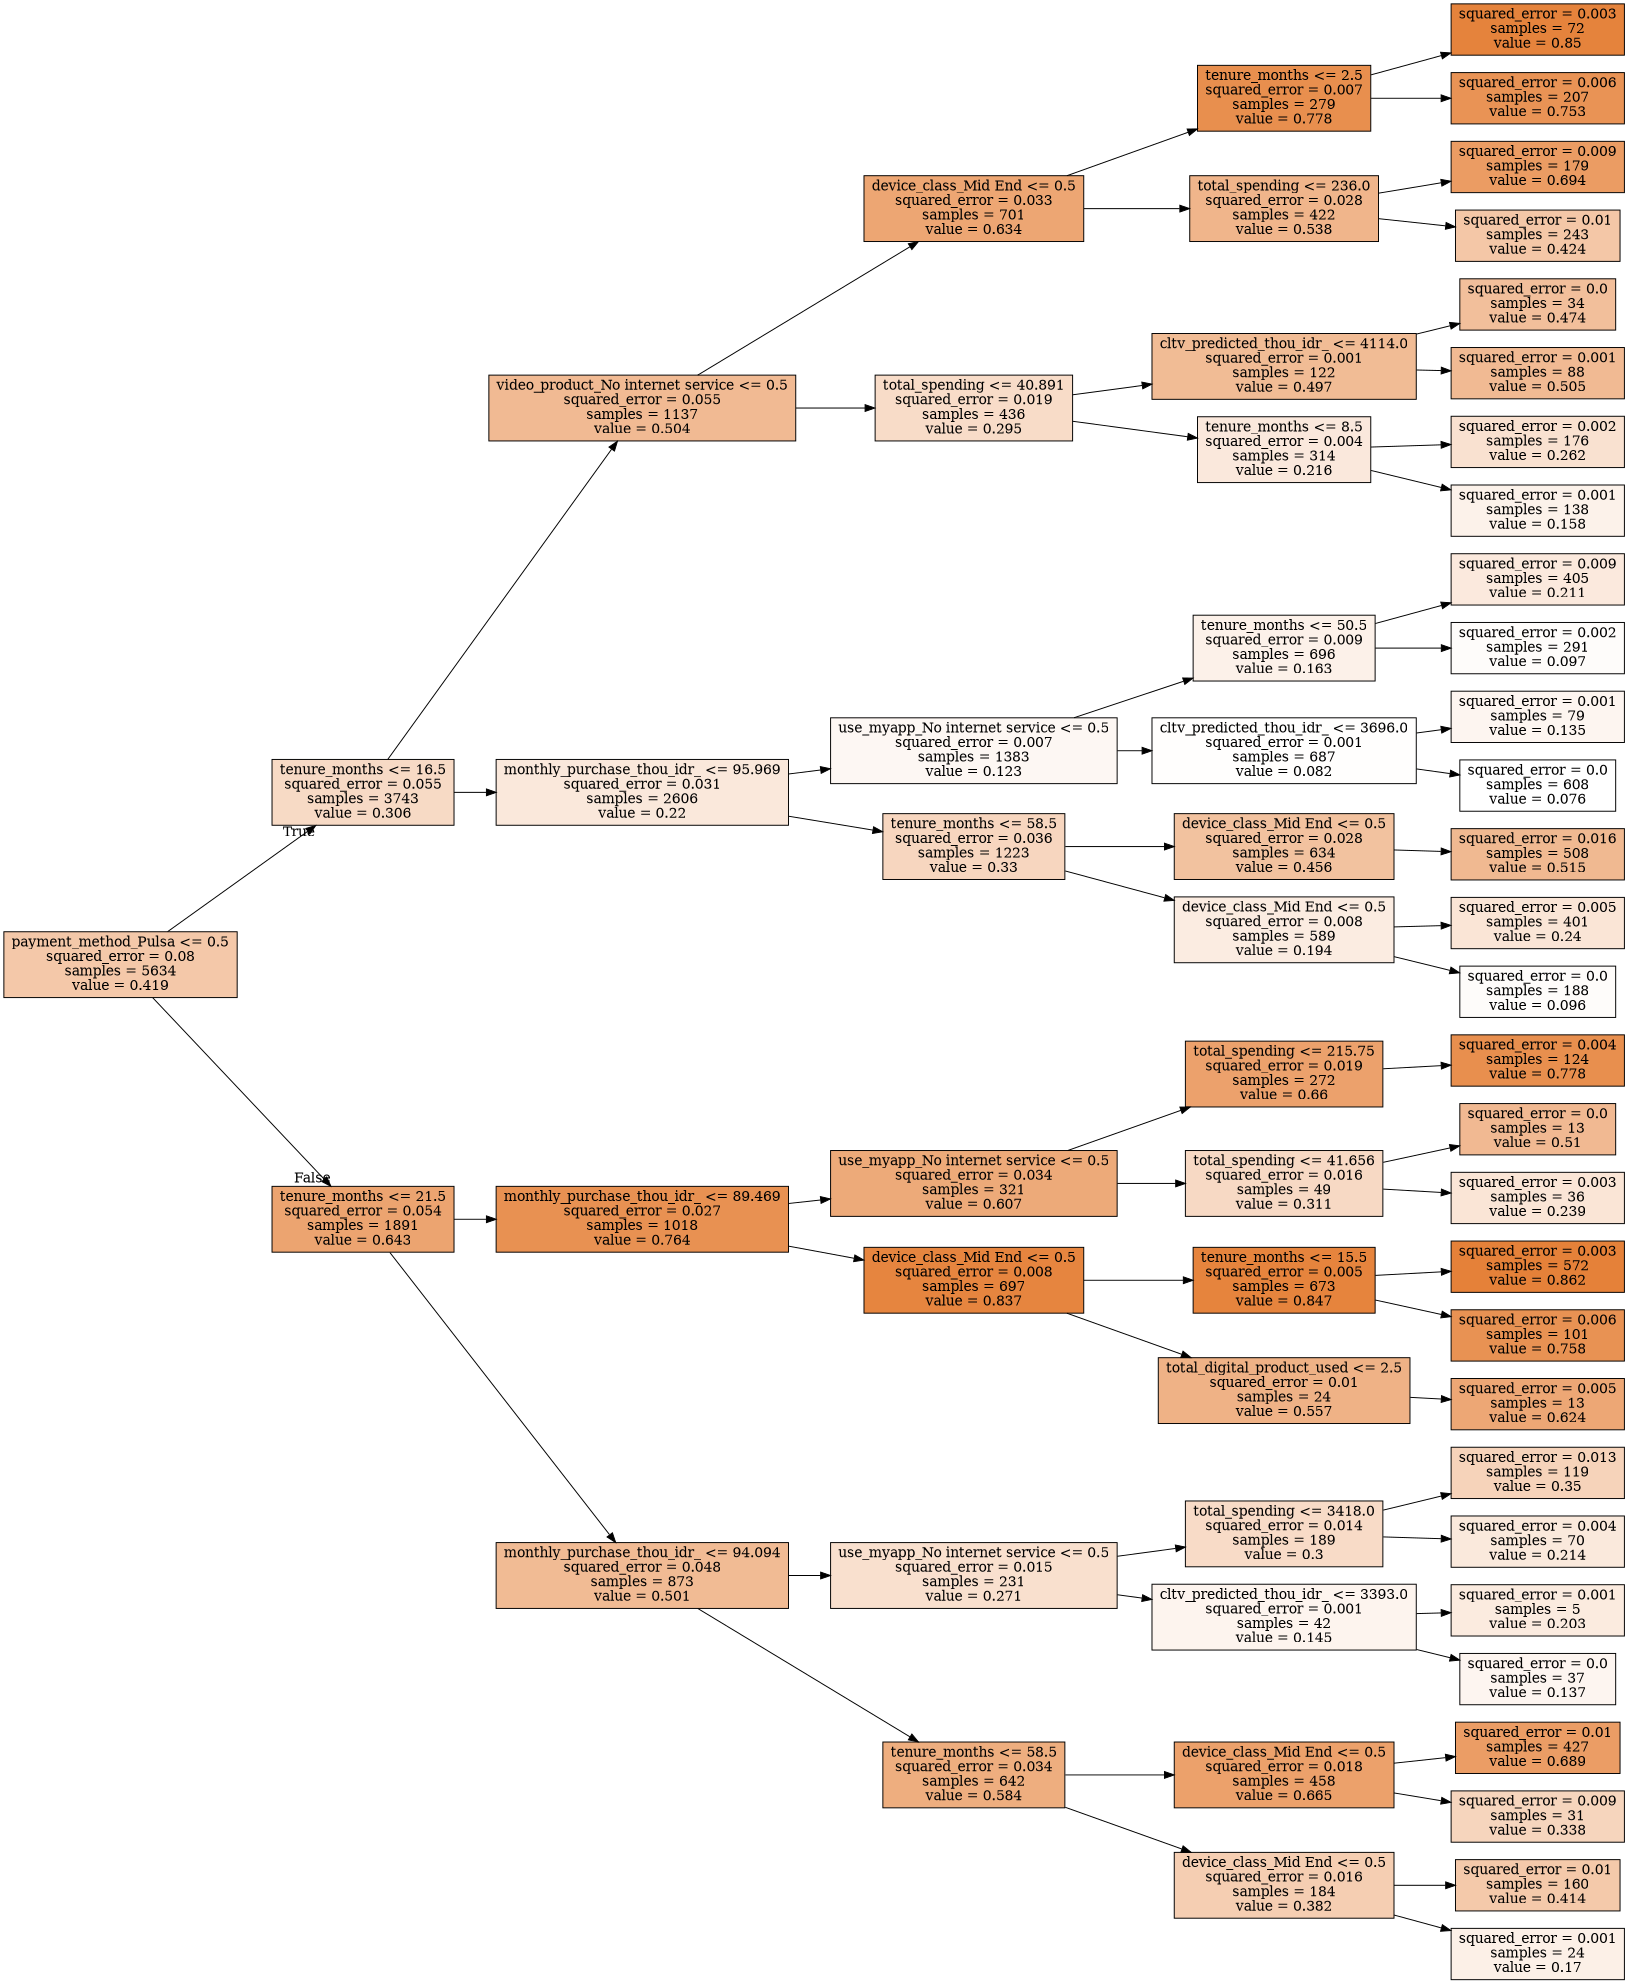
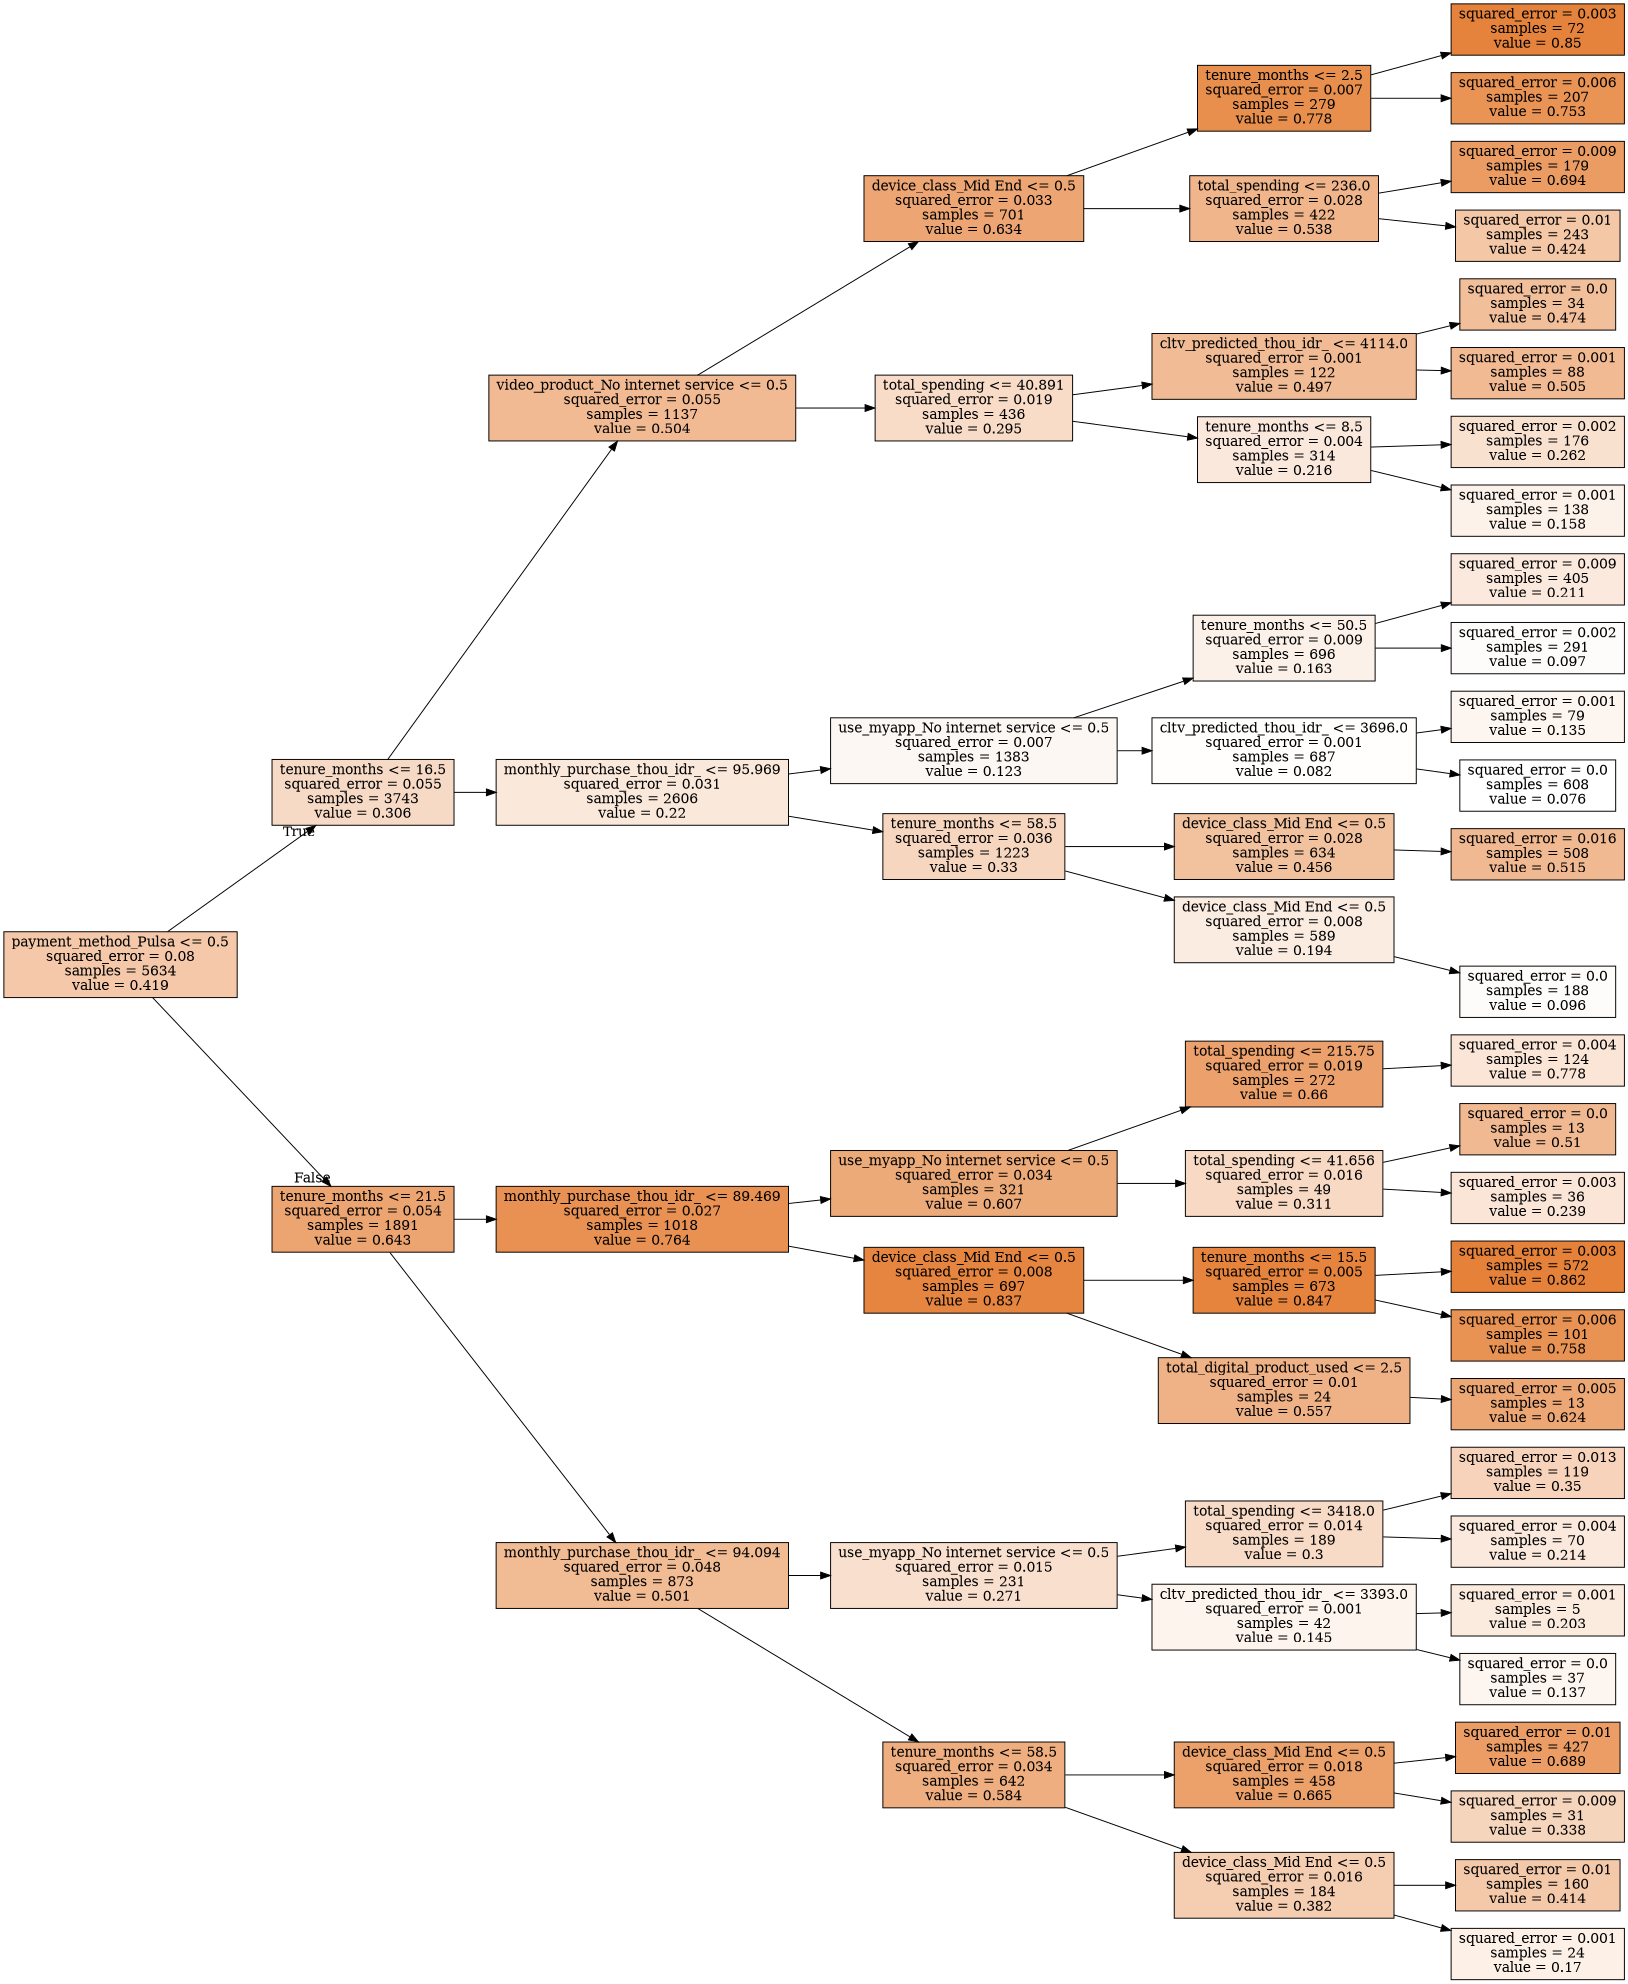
node "squared_error = 0.005 samples = 401 value = 0.24": removed
node "squared_error = 0.004 samples = 124 value = 0.778": fillcolor #e88f4e -> #fae5d6
